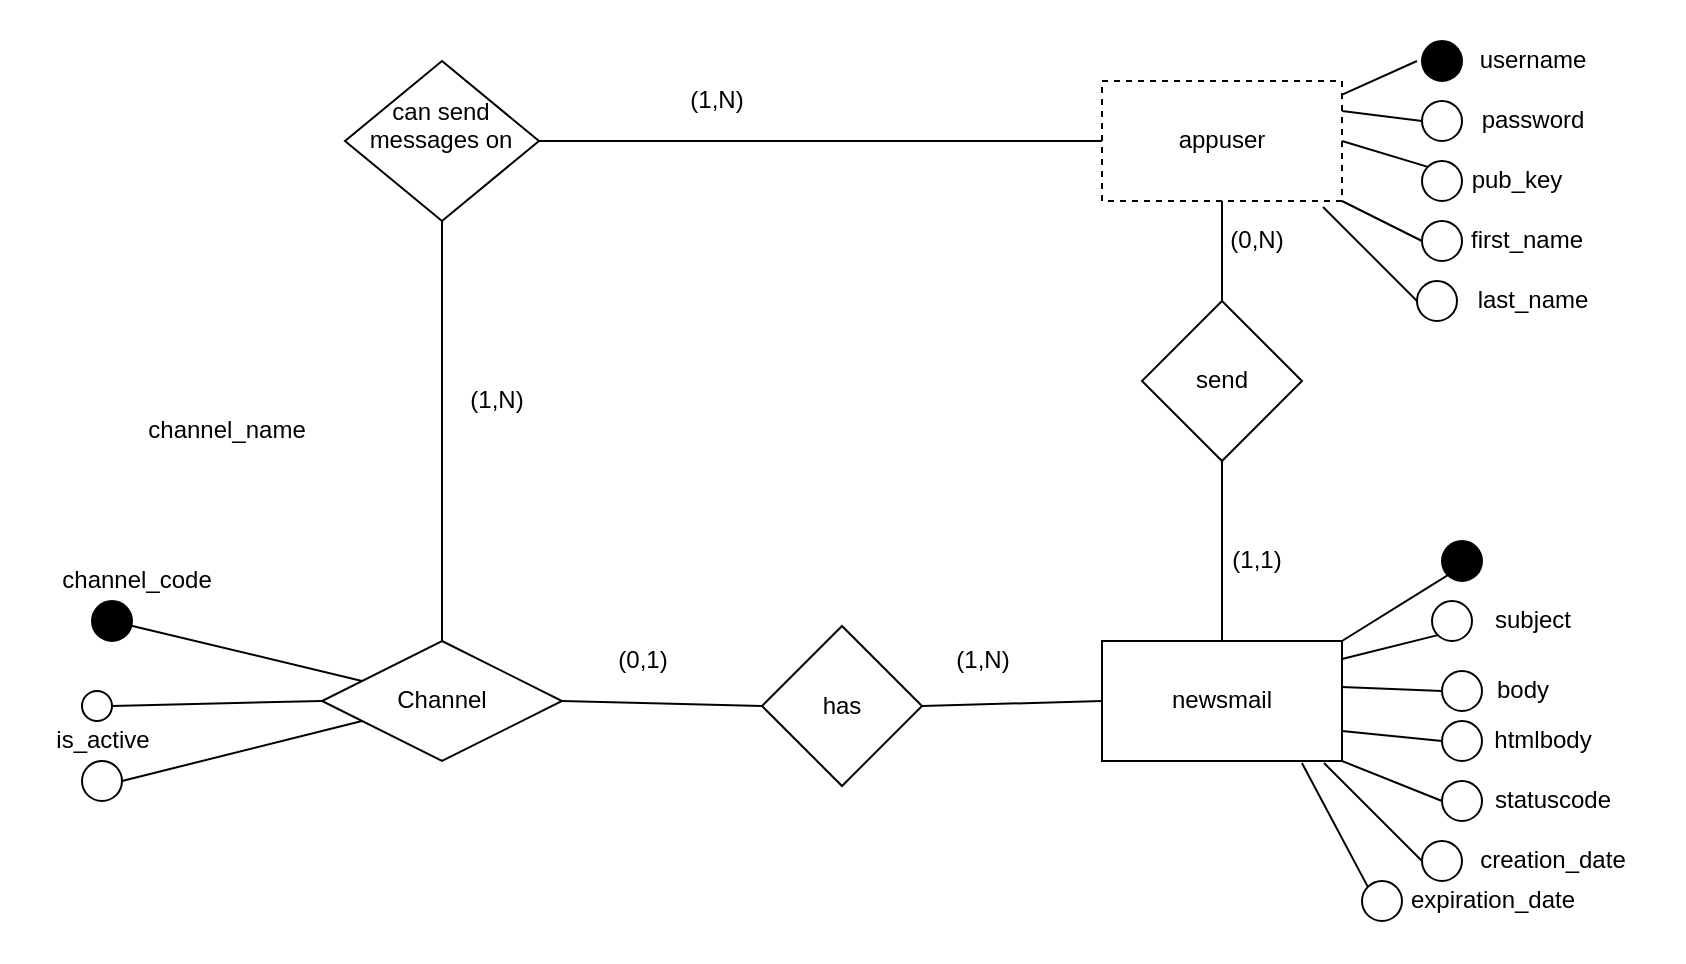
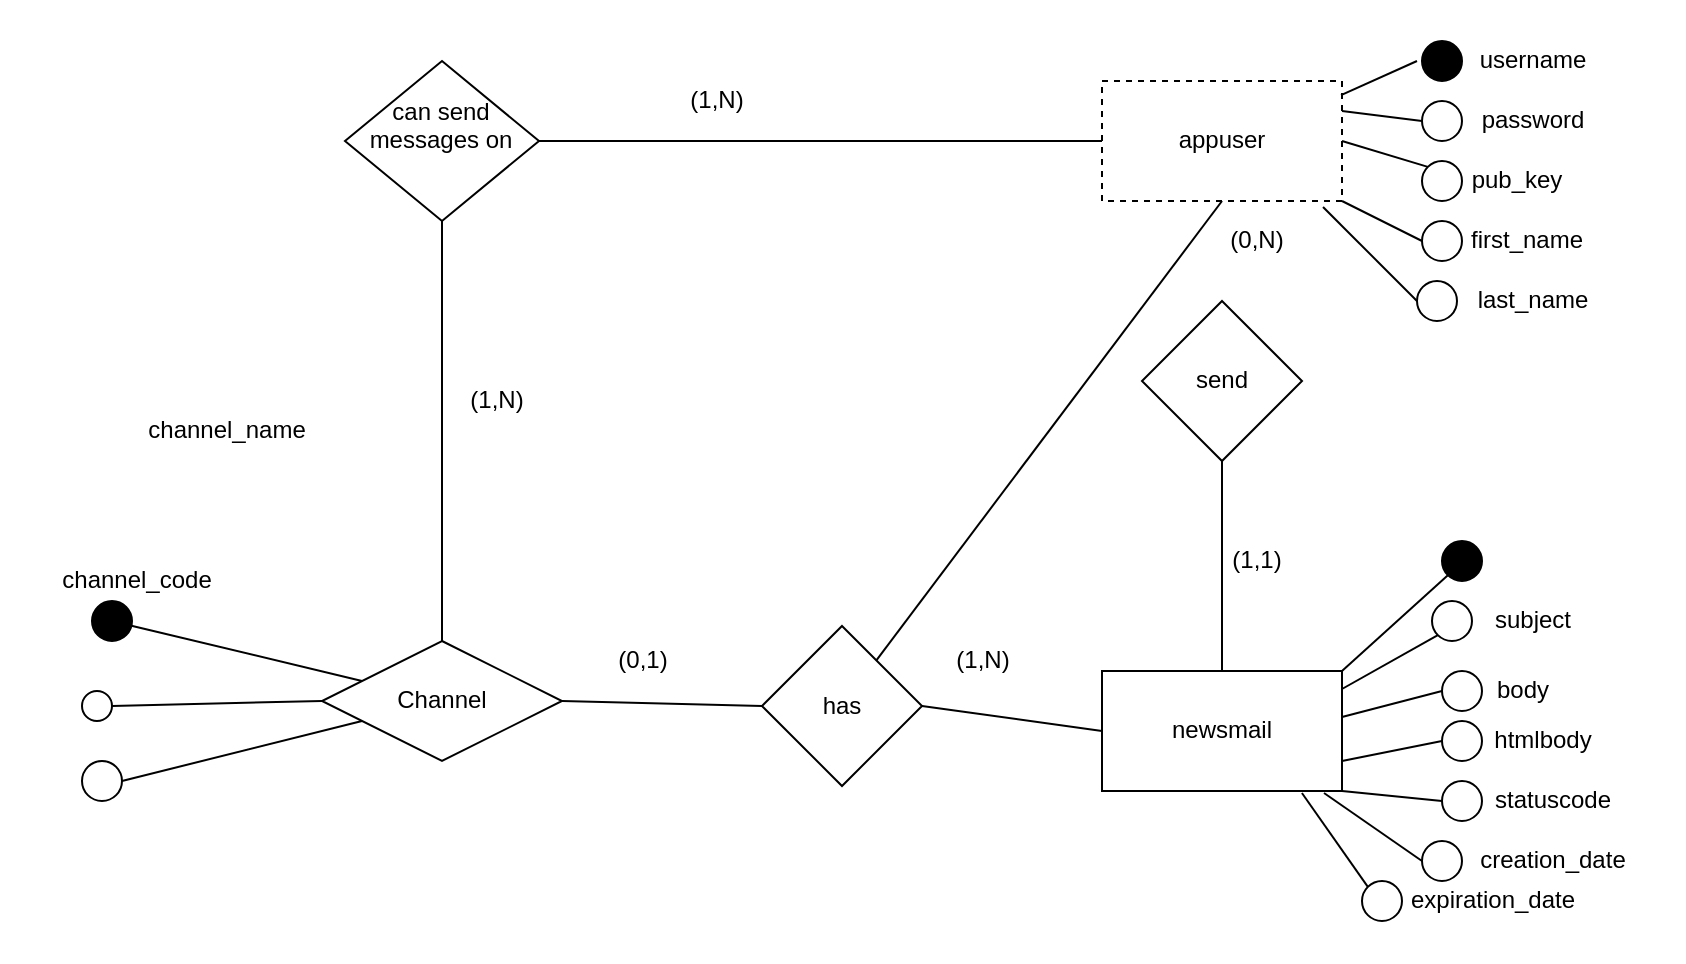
edge "appuser" -- "send": now "appuser" -- "has"
node "newsmail": moved (1222, 701) -> (1222, 731)
node "is_active": removed
